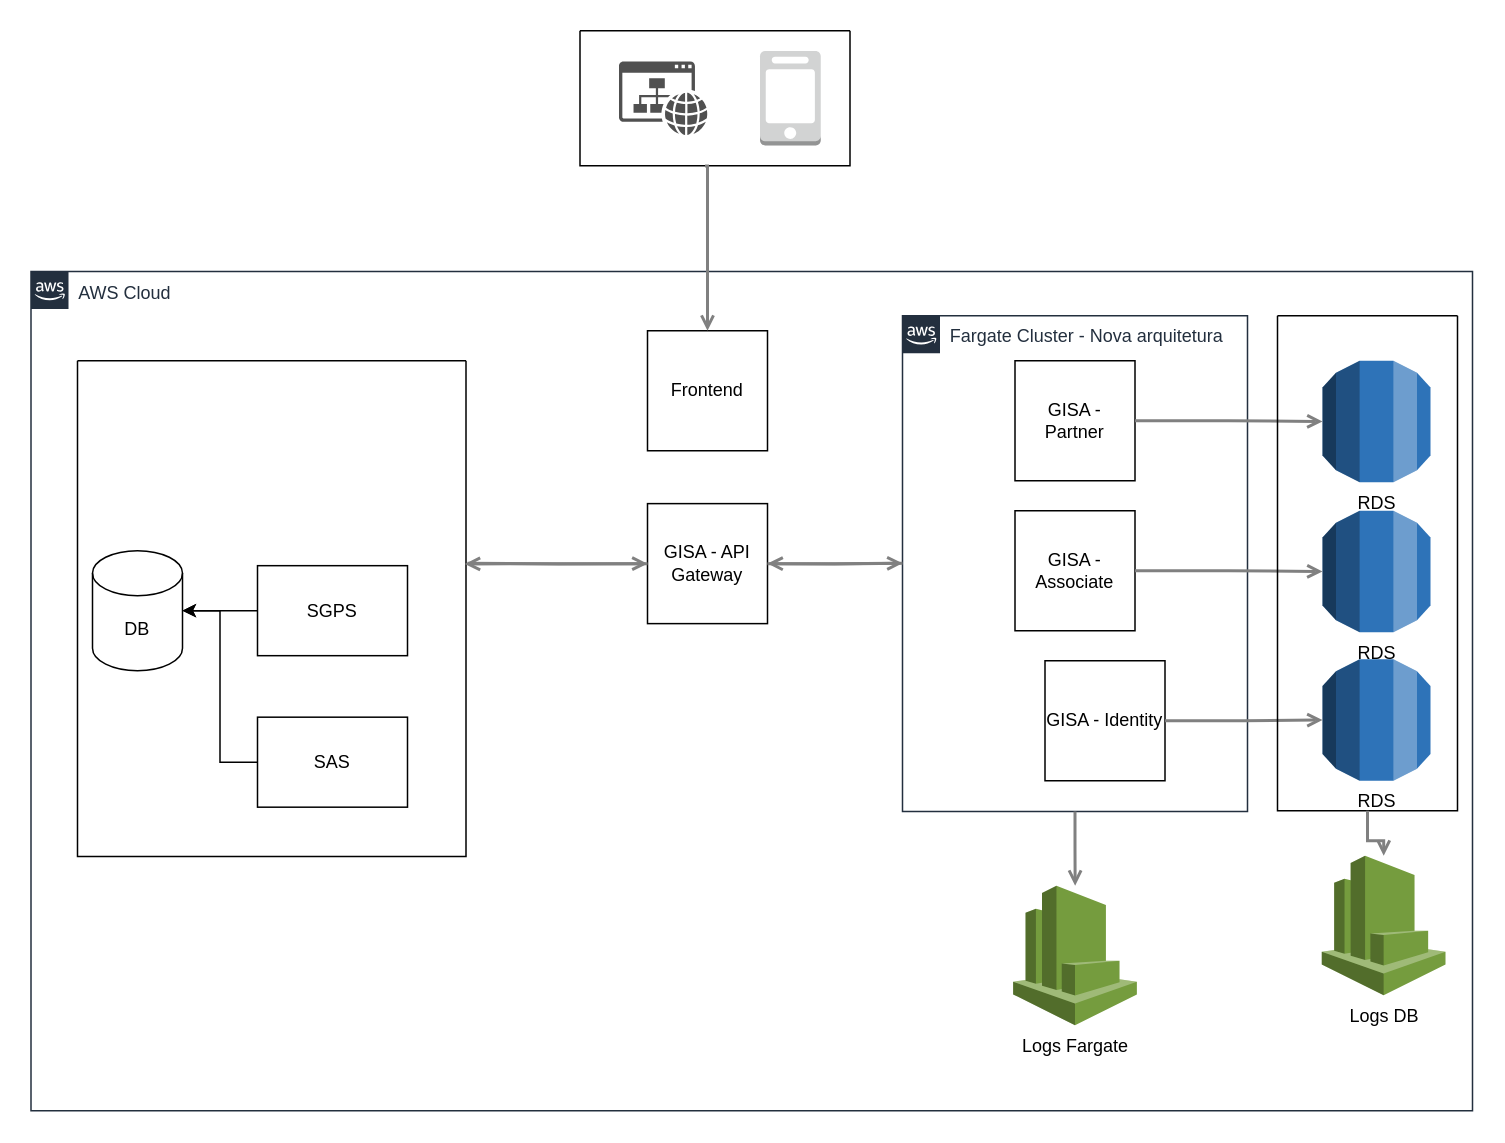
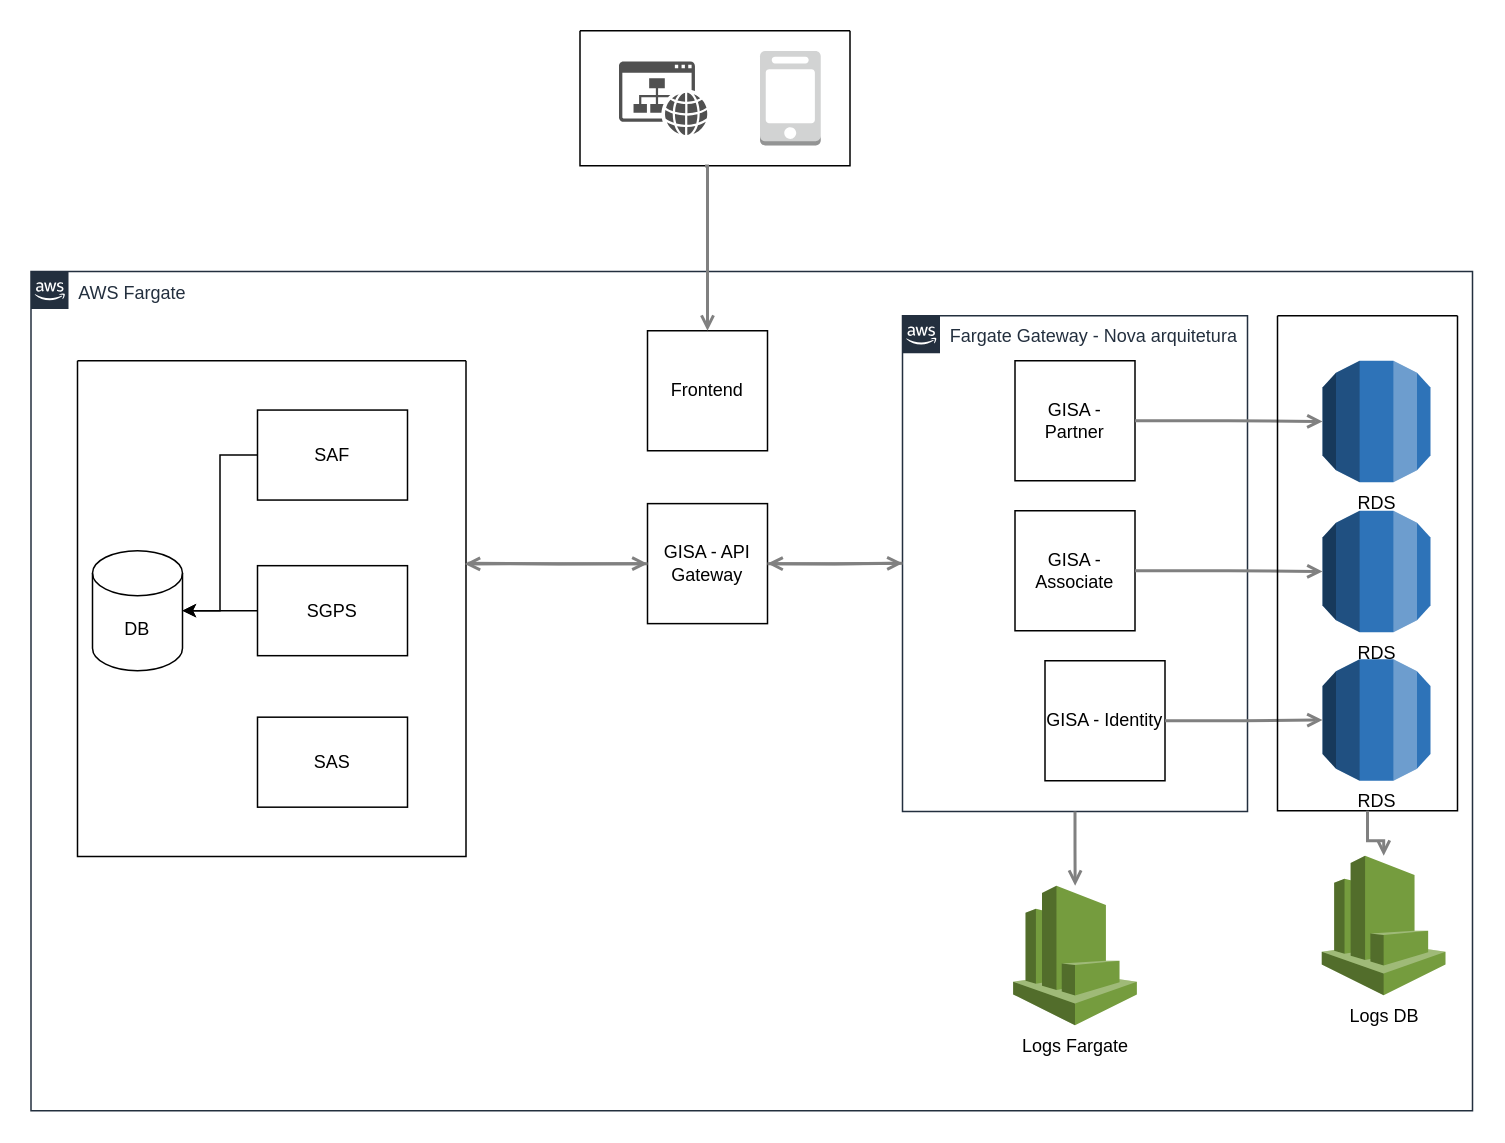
node "AWS Cloud": label "AWS Cloud" -> "AWS Fargate"
node "Fargate Cluster - Nova arquitetura": label "Fargate Cluster - Nova arquitetura" -> "Fargate Gateway - Nova arquitetura"
node "SAF": added
edge "SAF" -> "DB": added
edge "SAS" -> "DB": removed
